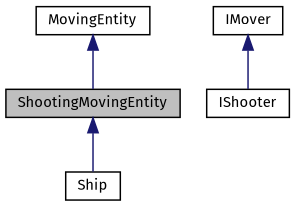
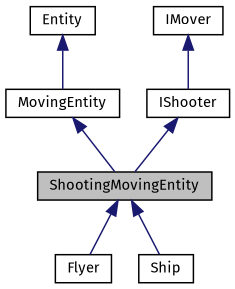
node "Entity": added
edge "ShootingMovingEntity" -> "IShooter": added
node "Flyer": added
